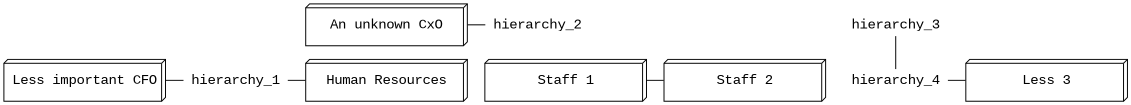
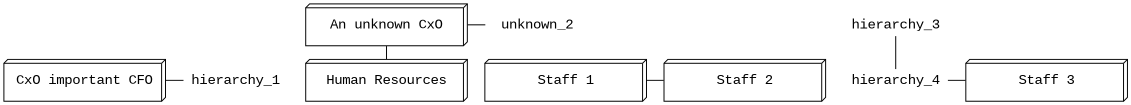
node "hierarchy_2": label "hierarchy_2" -> "unknown_2"
node "Less important CFO": label "Less important CFO" -> "CxO important CFO"
edge "hierarchy_1" -- "Human Resources": now "An unknown CxO" -- "Human Resources"
node "Less 3": label "Less 3" -> "Staff 3"
